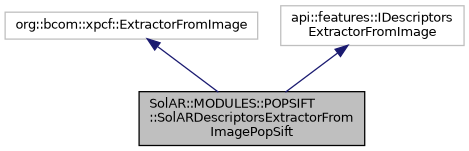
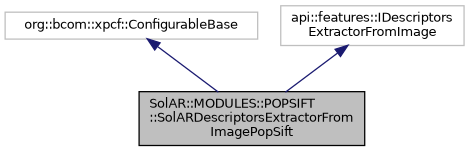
node "org::bcom::xpcf::ExtractorFromImage": label "org::bcom::xpcf::ExtractorFromImage" -> "org::bcom::xpcf::ConfigurableBase"
